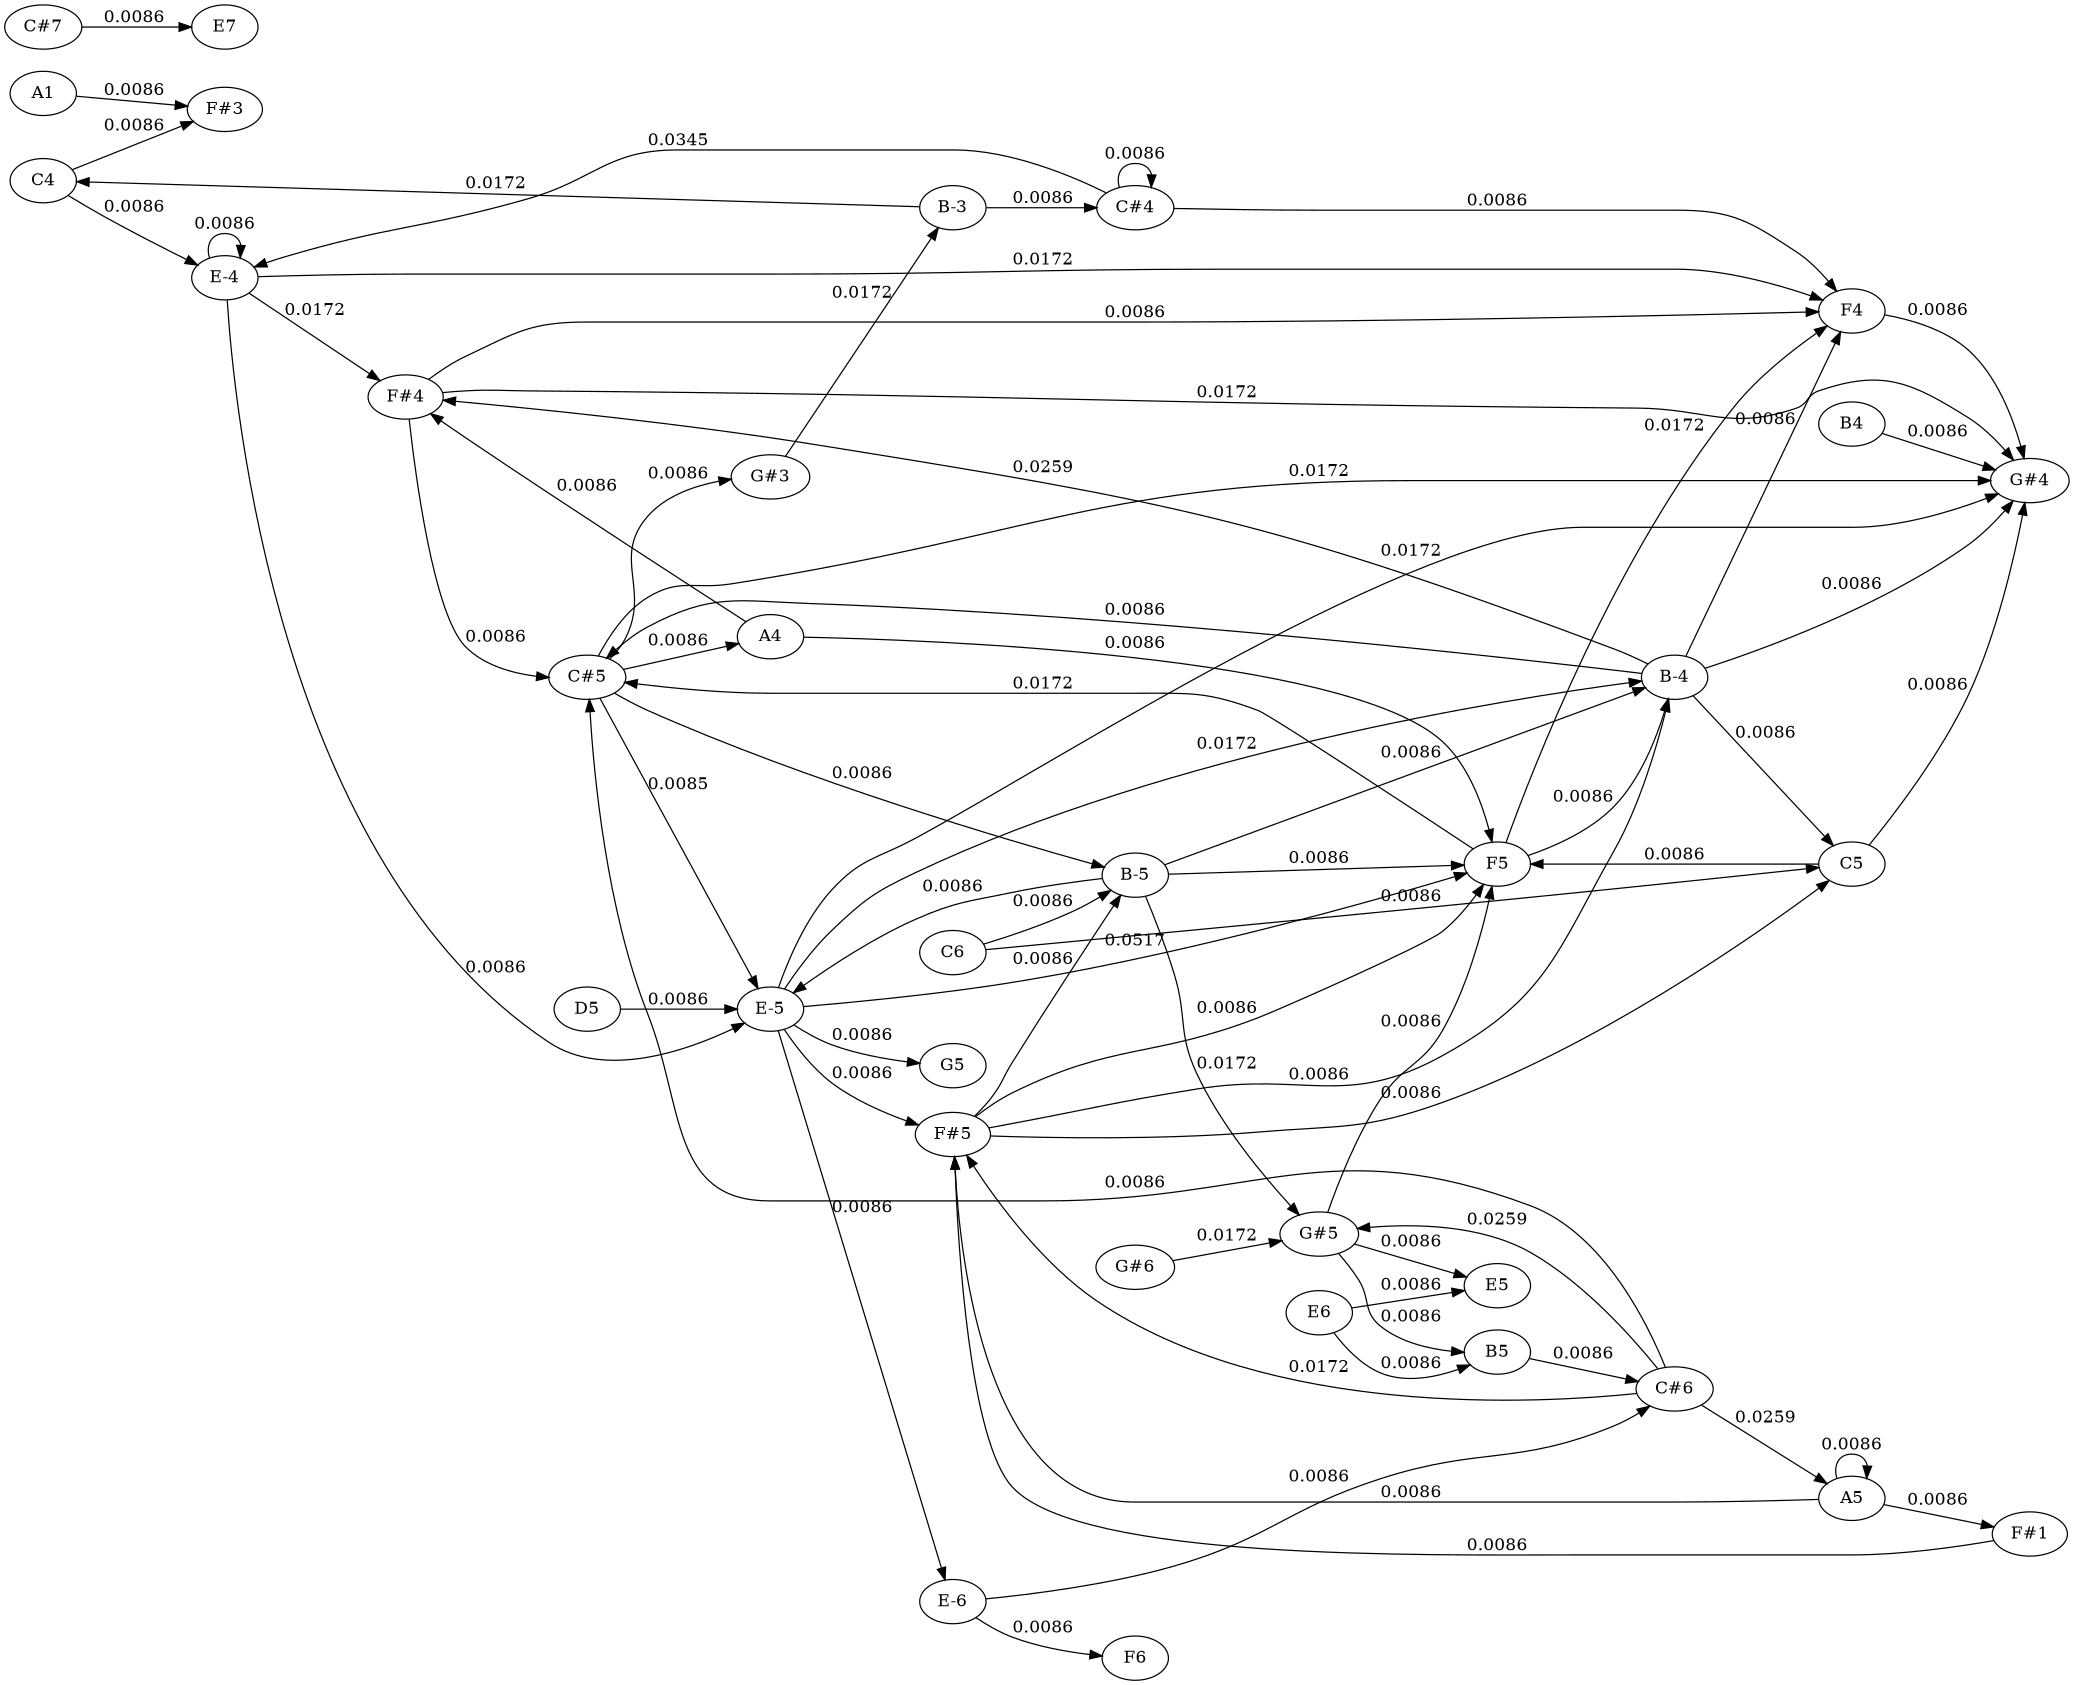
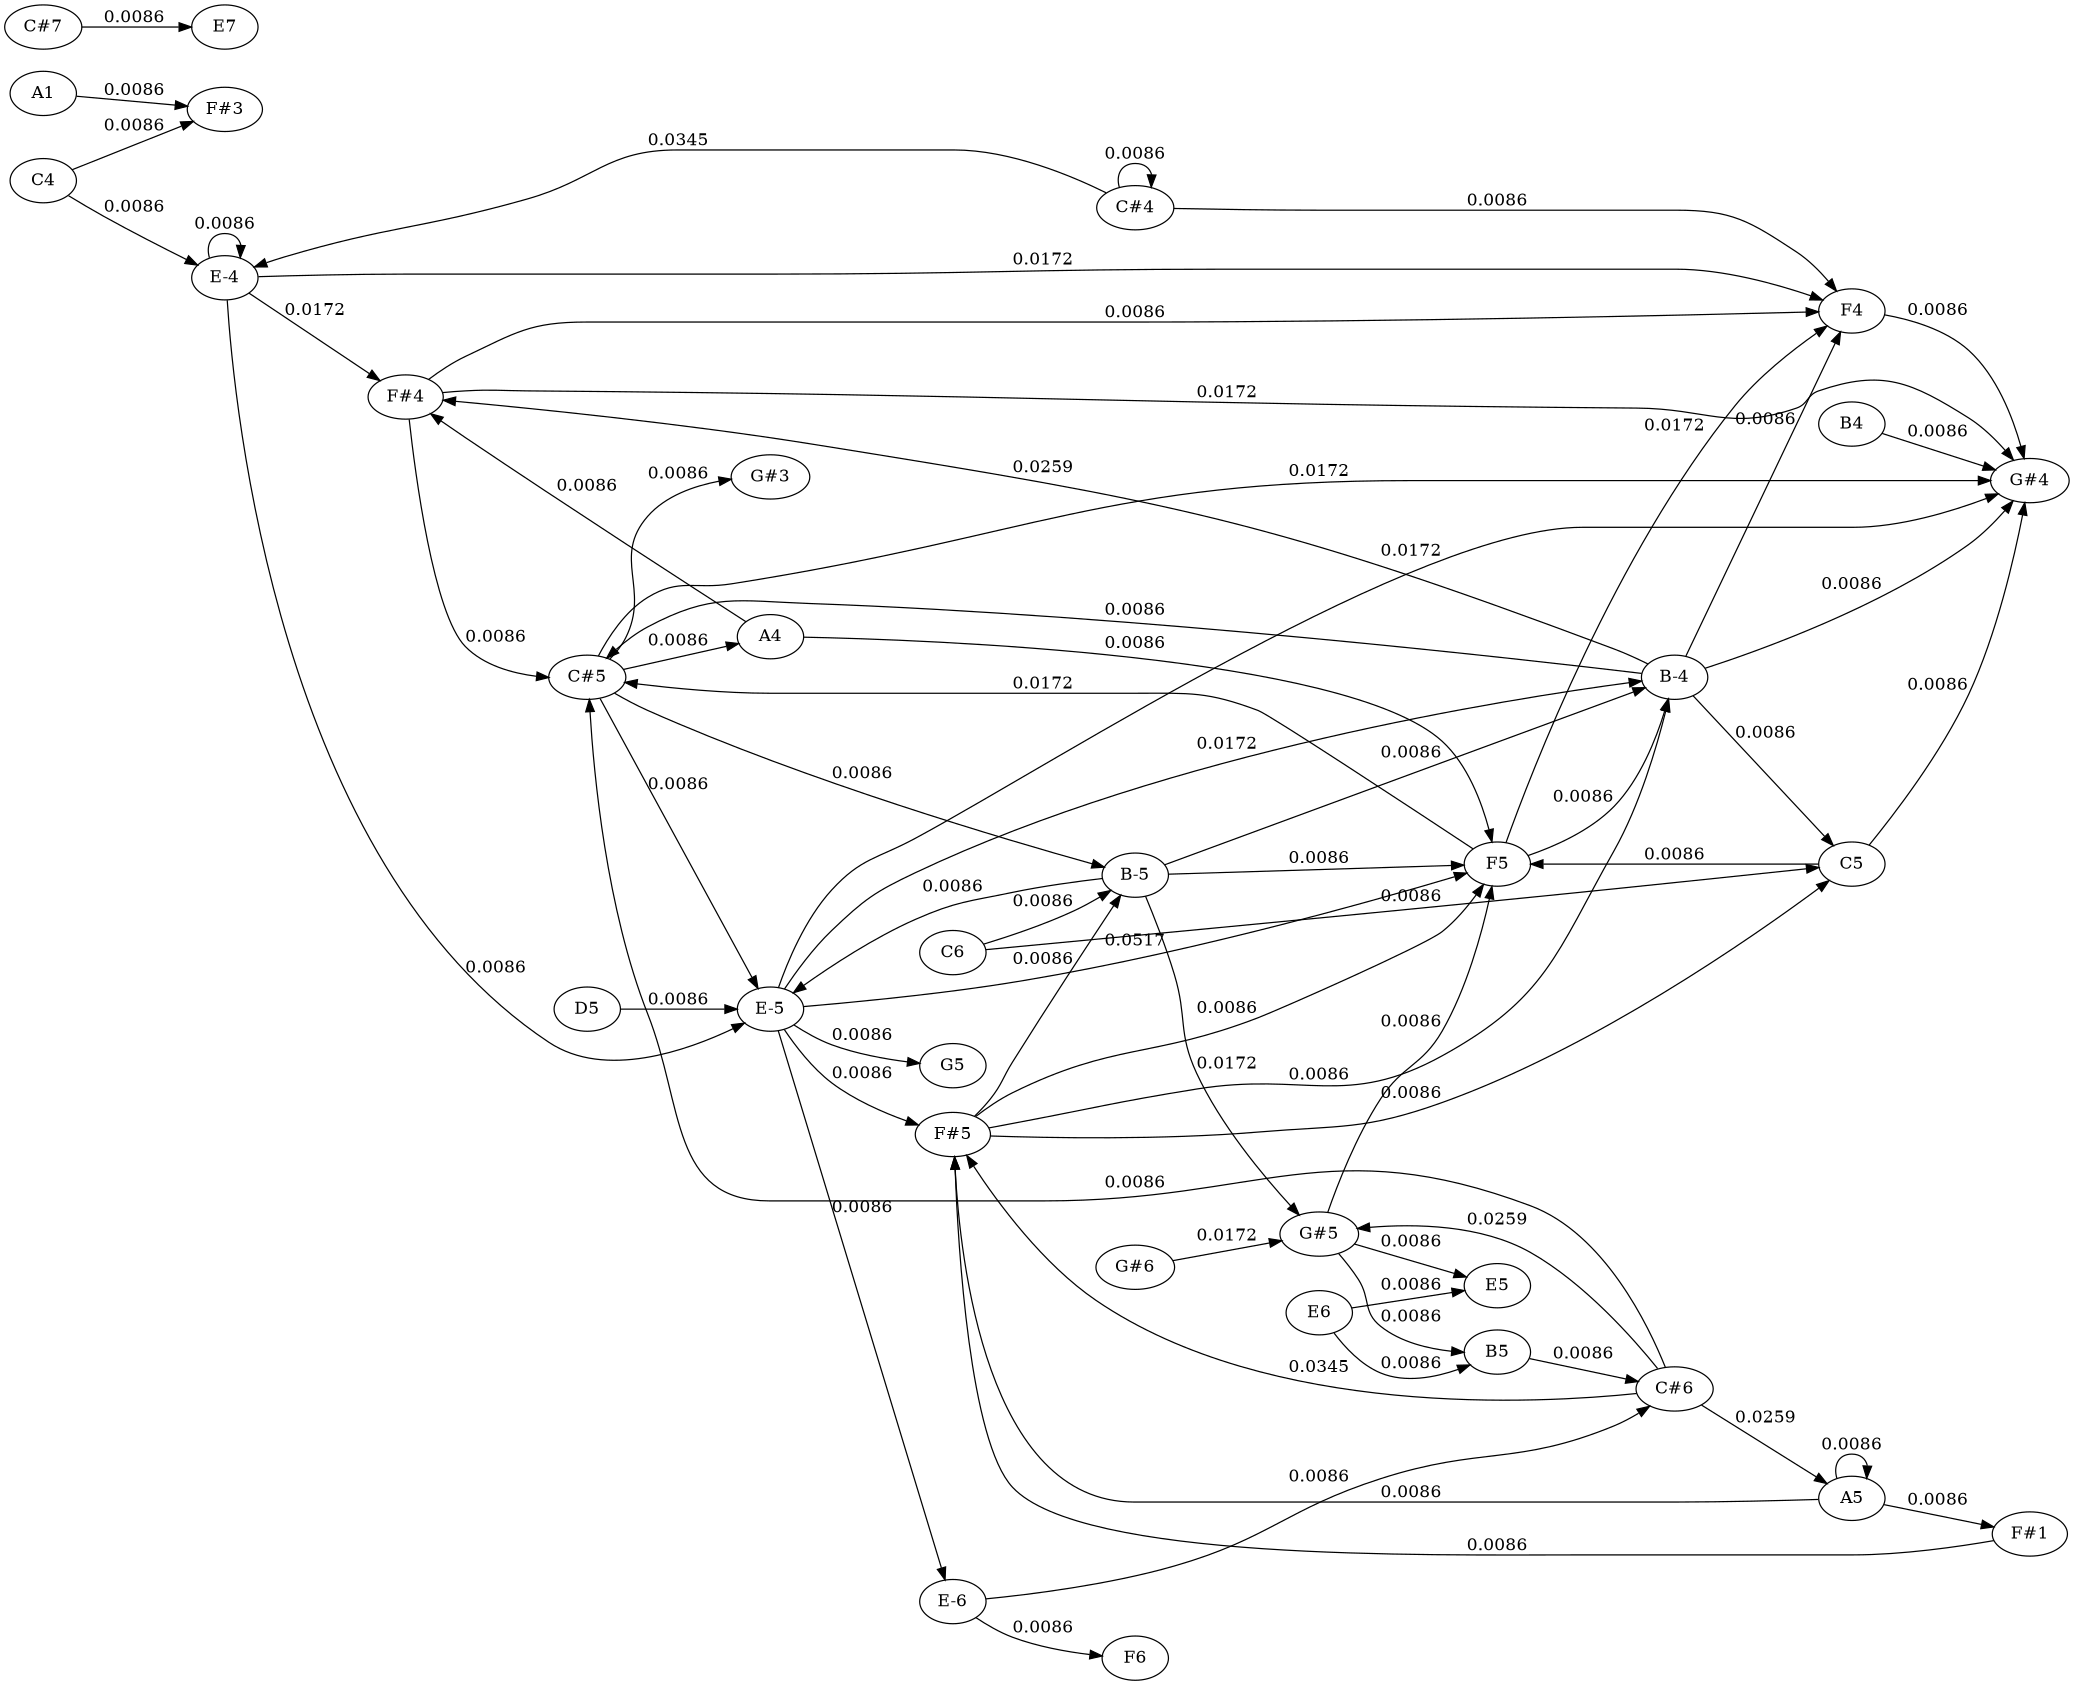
node "B-3": removed
edge "C#5" -- "E-5": label "0.0085" -> "0.0086"
edge "F#5" -- "C#6": label "0.0172" -> "0.0345"
